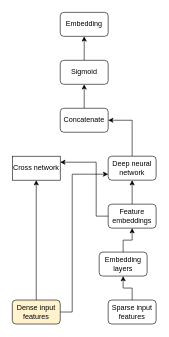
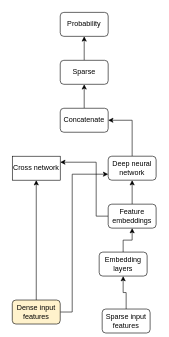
node "Embedding": label "Embedding" -> "Probability"
node "Sigmoid": label "Sigmoid" -> "Sparse"
node "Sparse input features": moved (132, 312) -> (126, 321)
